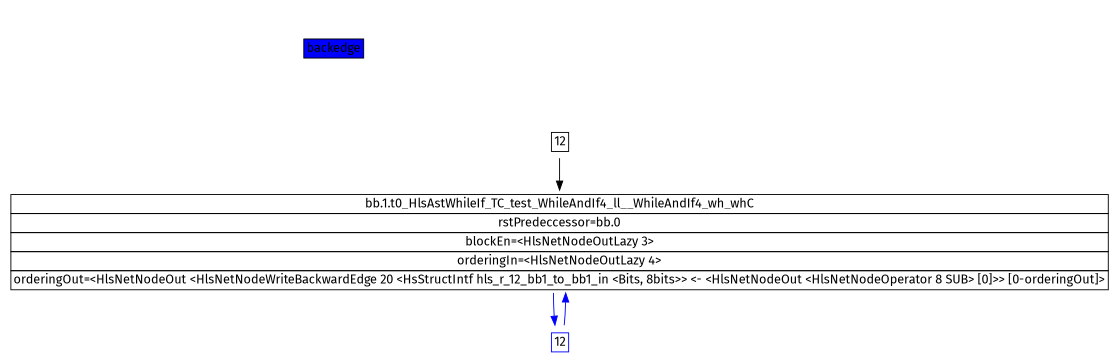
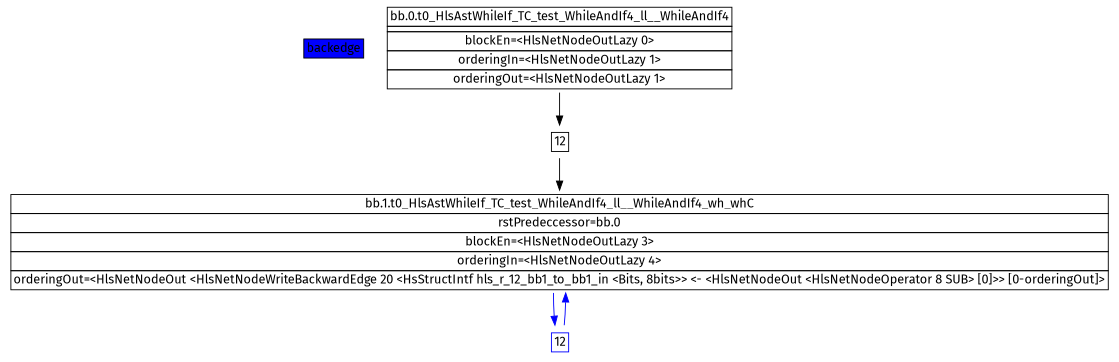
node "bb.0.t0_HlsAstWhileIf_TC_test_WhileAndIf4_ll__WhileAndIf4": added
